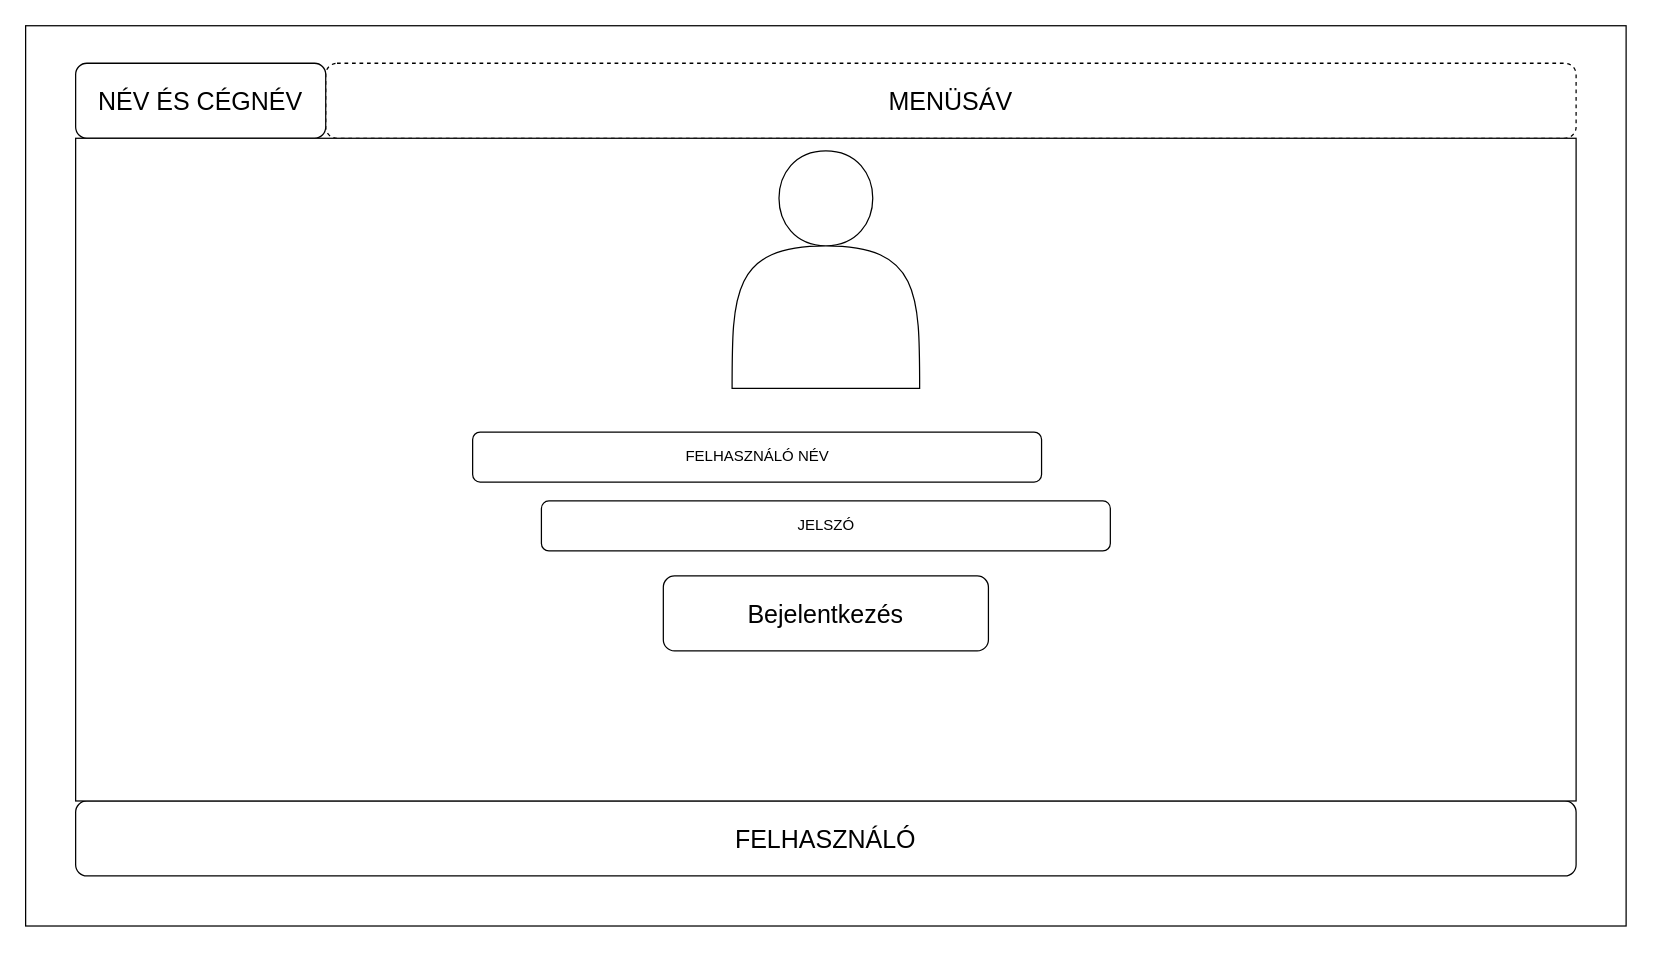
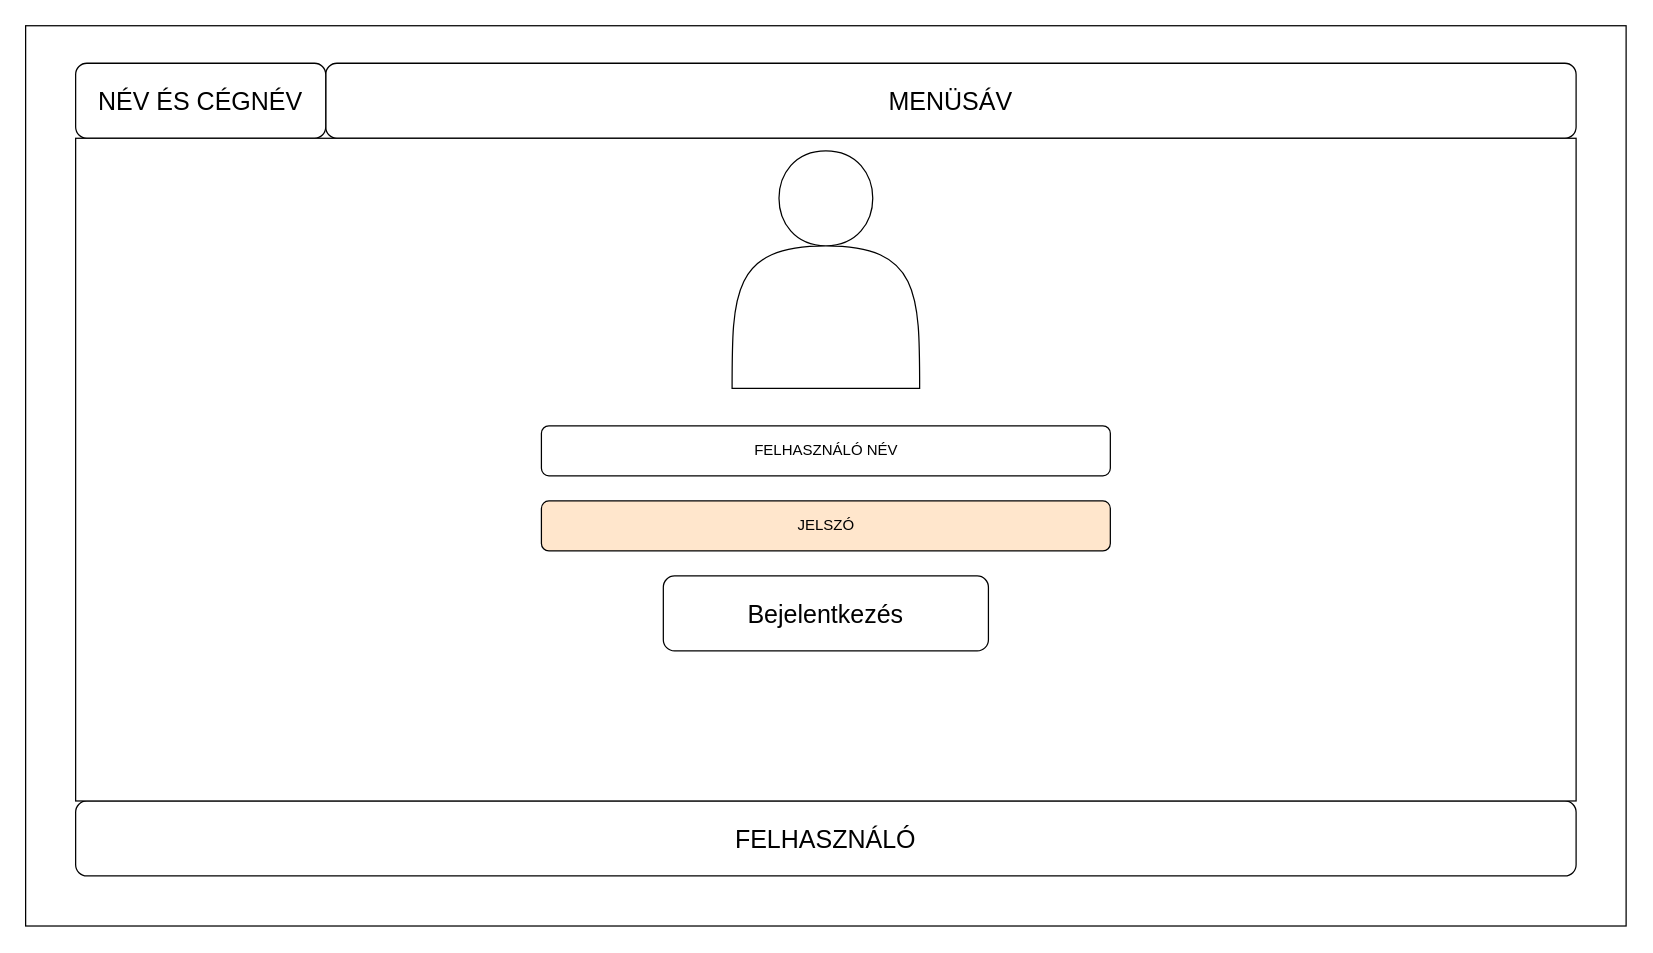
node "MENÜSÁV": style dashed -> solid
node "FELHASZNÁLÓ NÉV": moved (757, 457) -> (826, 451)
node "JELSZÓ": fillcolor #ffffff -> #ffe6cc
